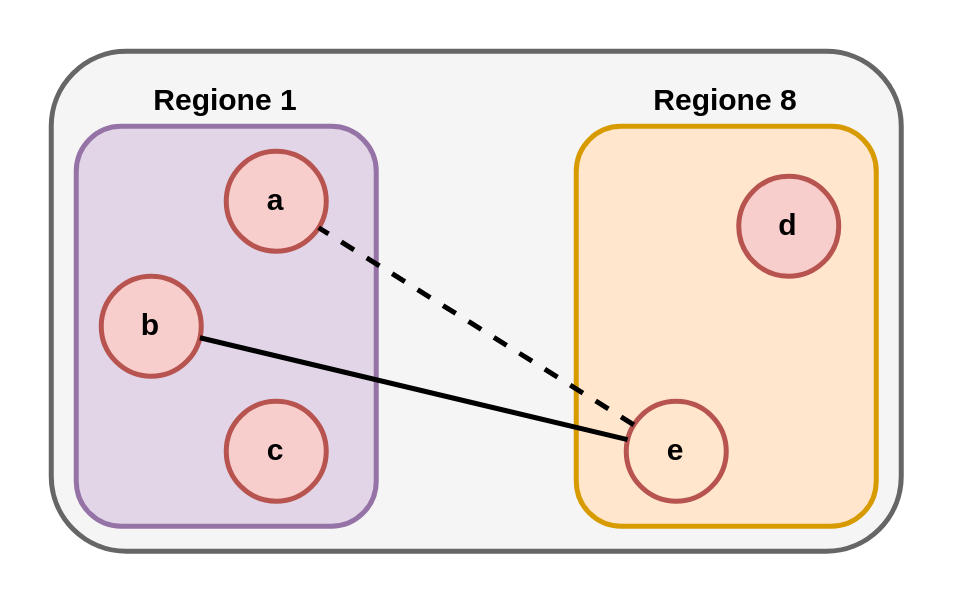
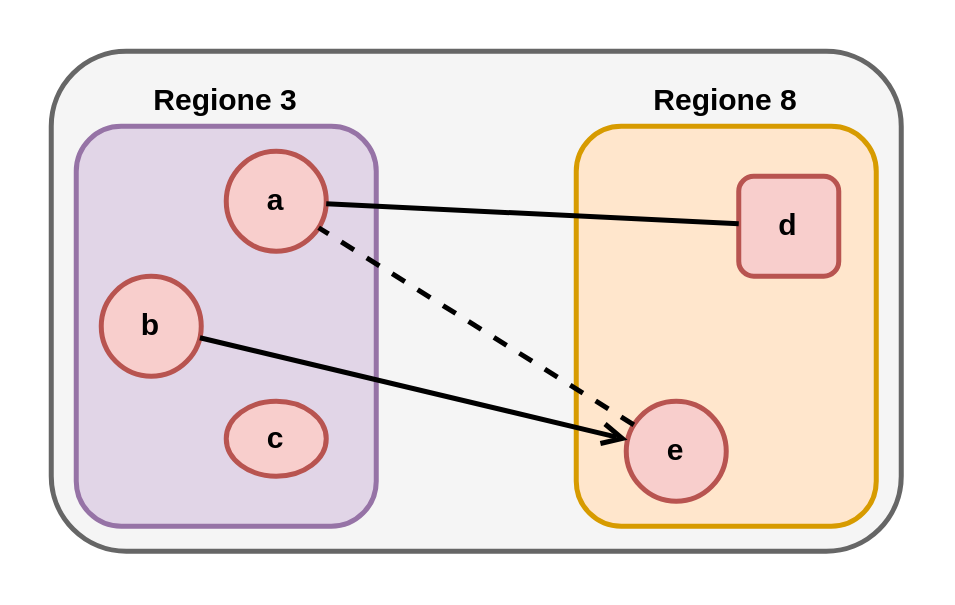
node "Regione 1": label "Regione 1" -> "Regione 3"
edge "a" -- "d": added
node "d": shape ellipse -> rounded rectangle
edge "b" -- "e": arrowhead none -> open
node "c": size 100x100 -> 100x75
node "e": fillcolor #ffe6cc -> #f8cecc
